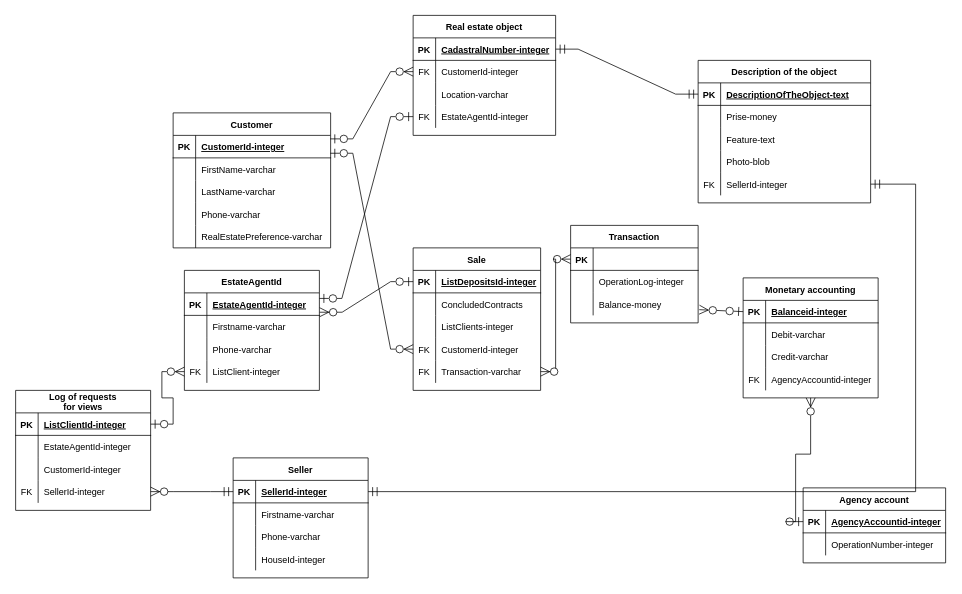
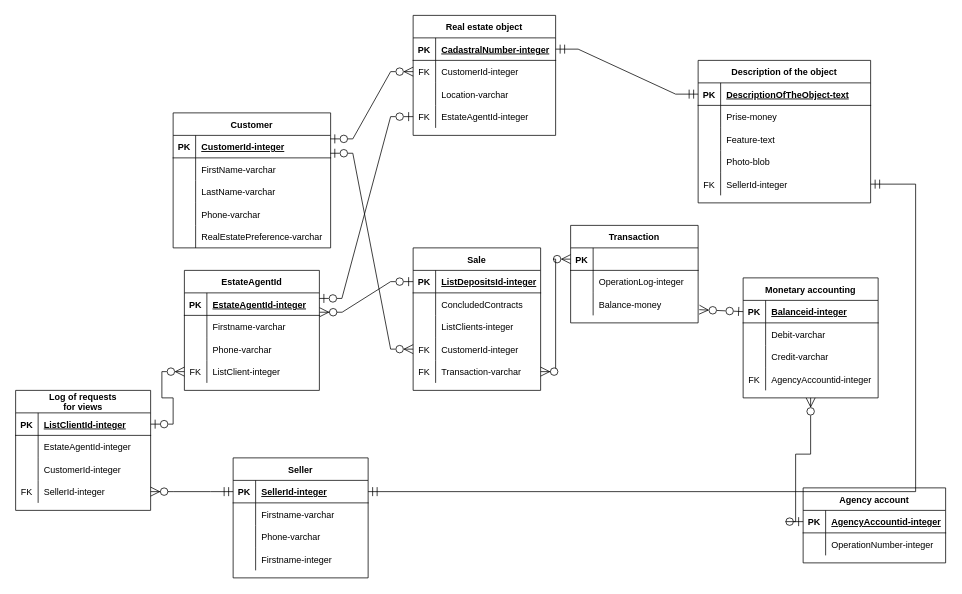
node "HouseId-integer": label "HouseId-integer" -> "Firstname-integer"
